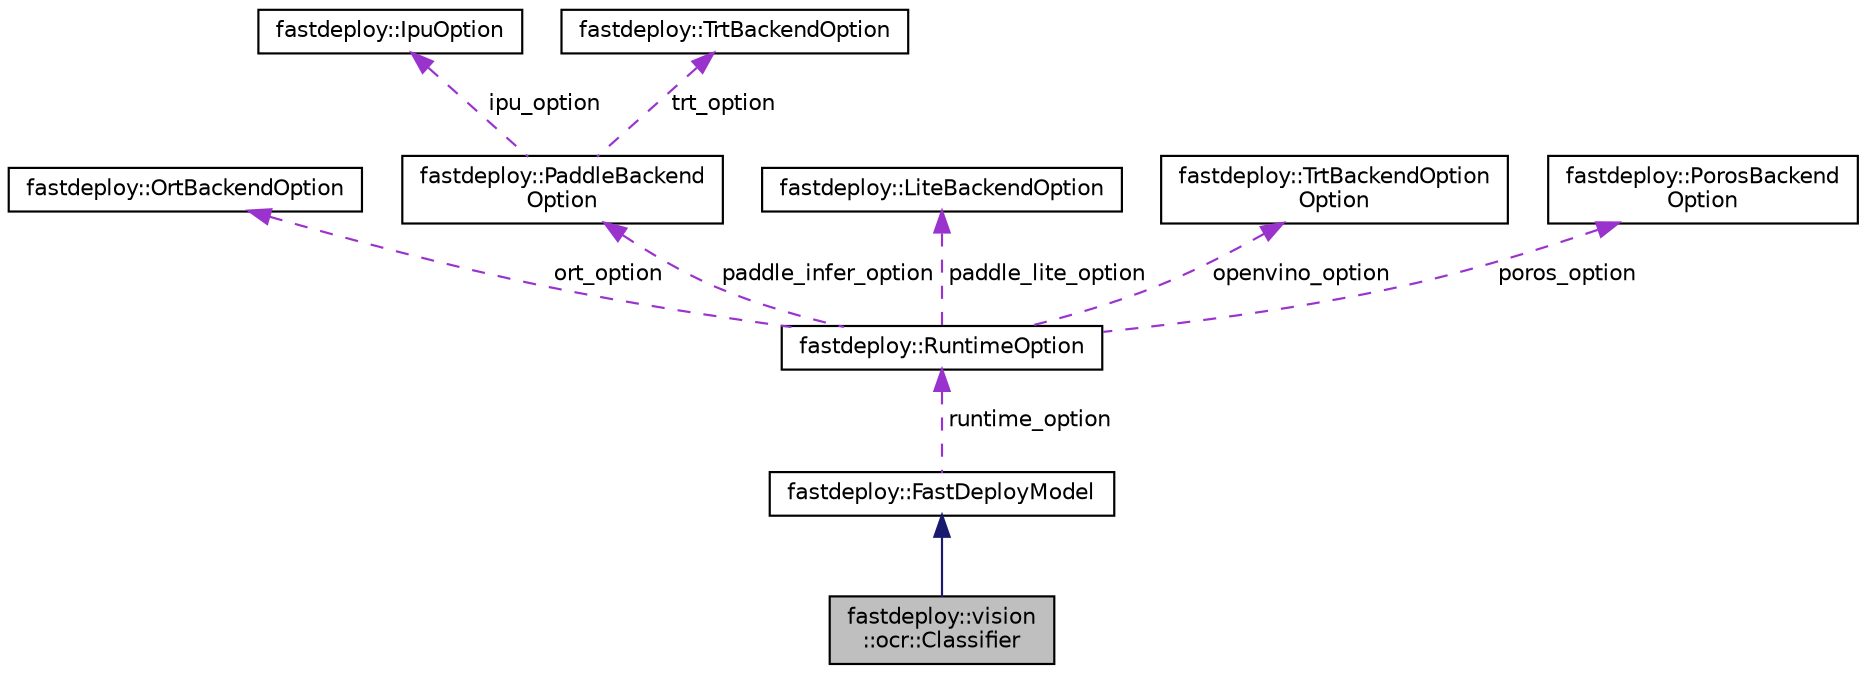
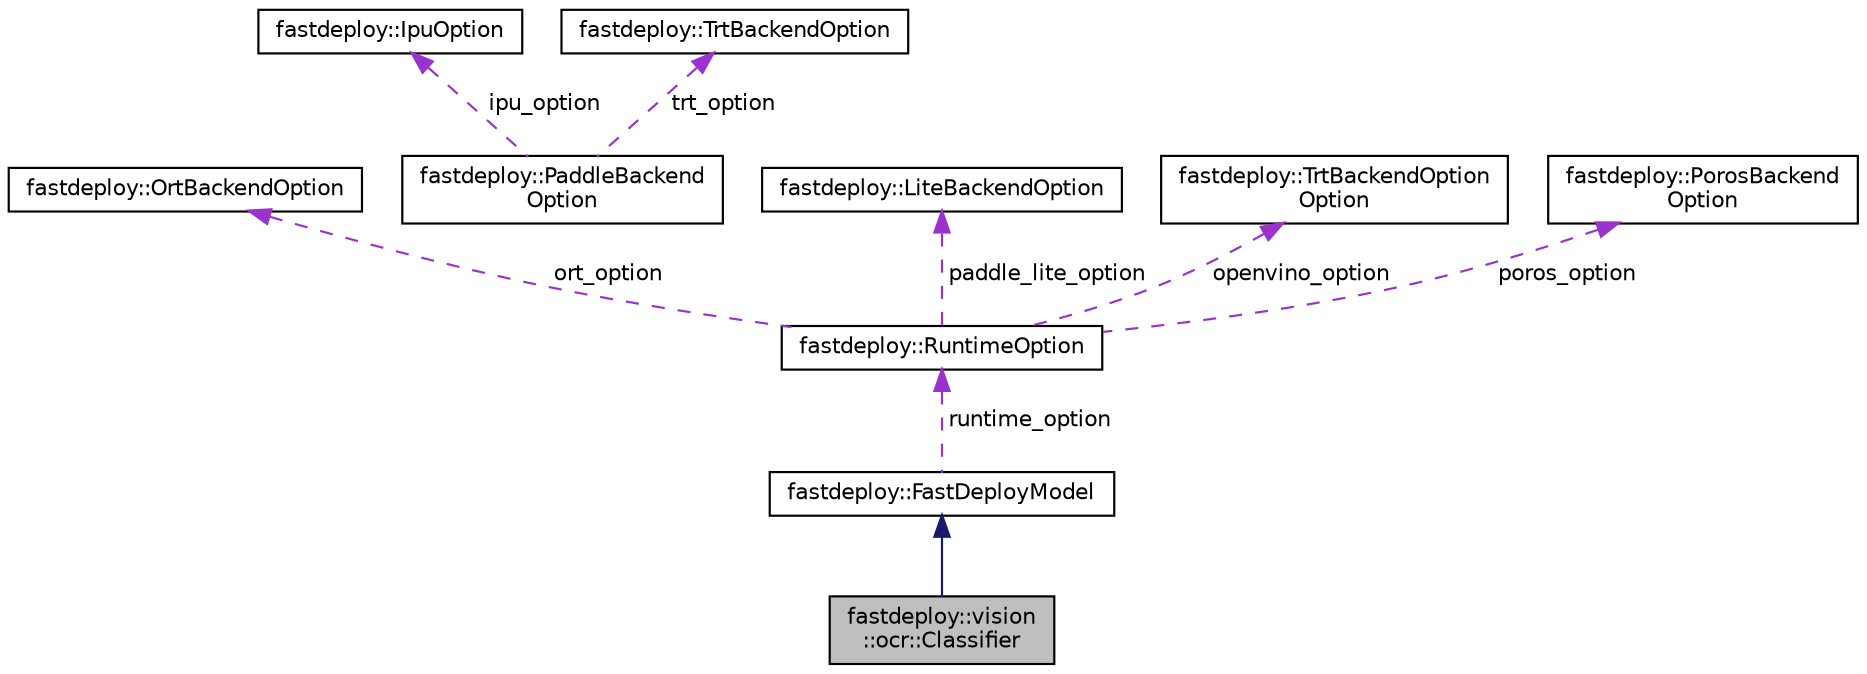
edge "fastdeploy::RuntimeOption" -> "fastdeploy::PaddleBackend Option": removed, label "paddle_infer_option"
